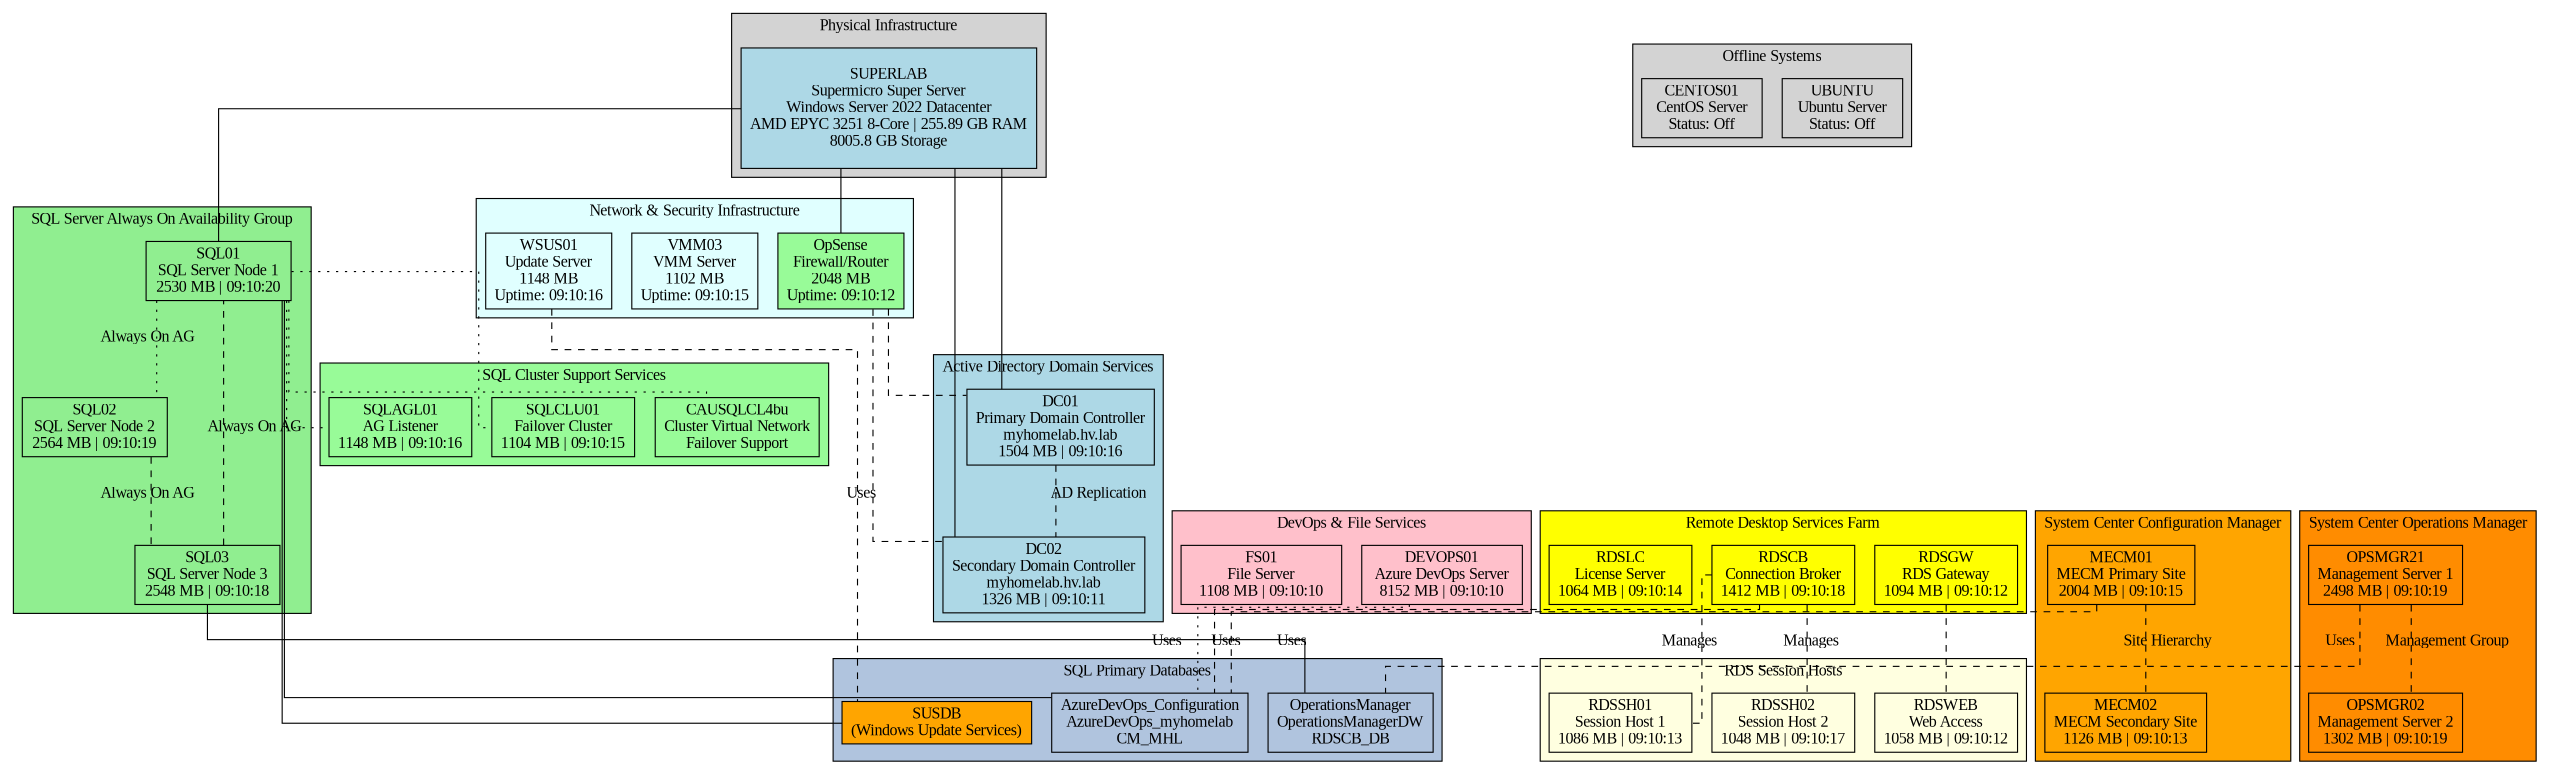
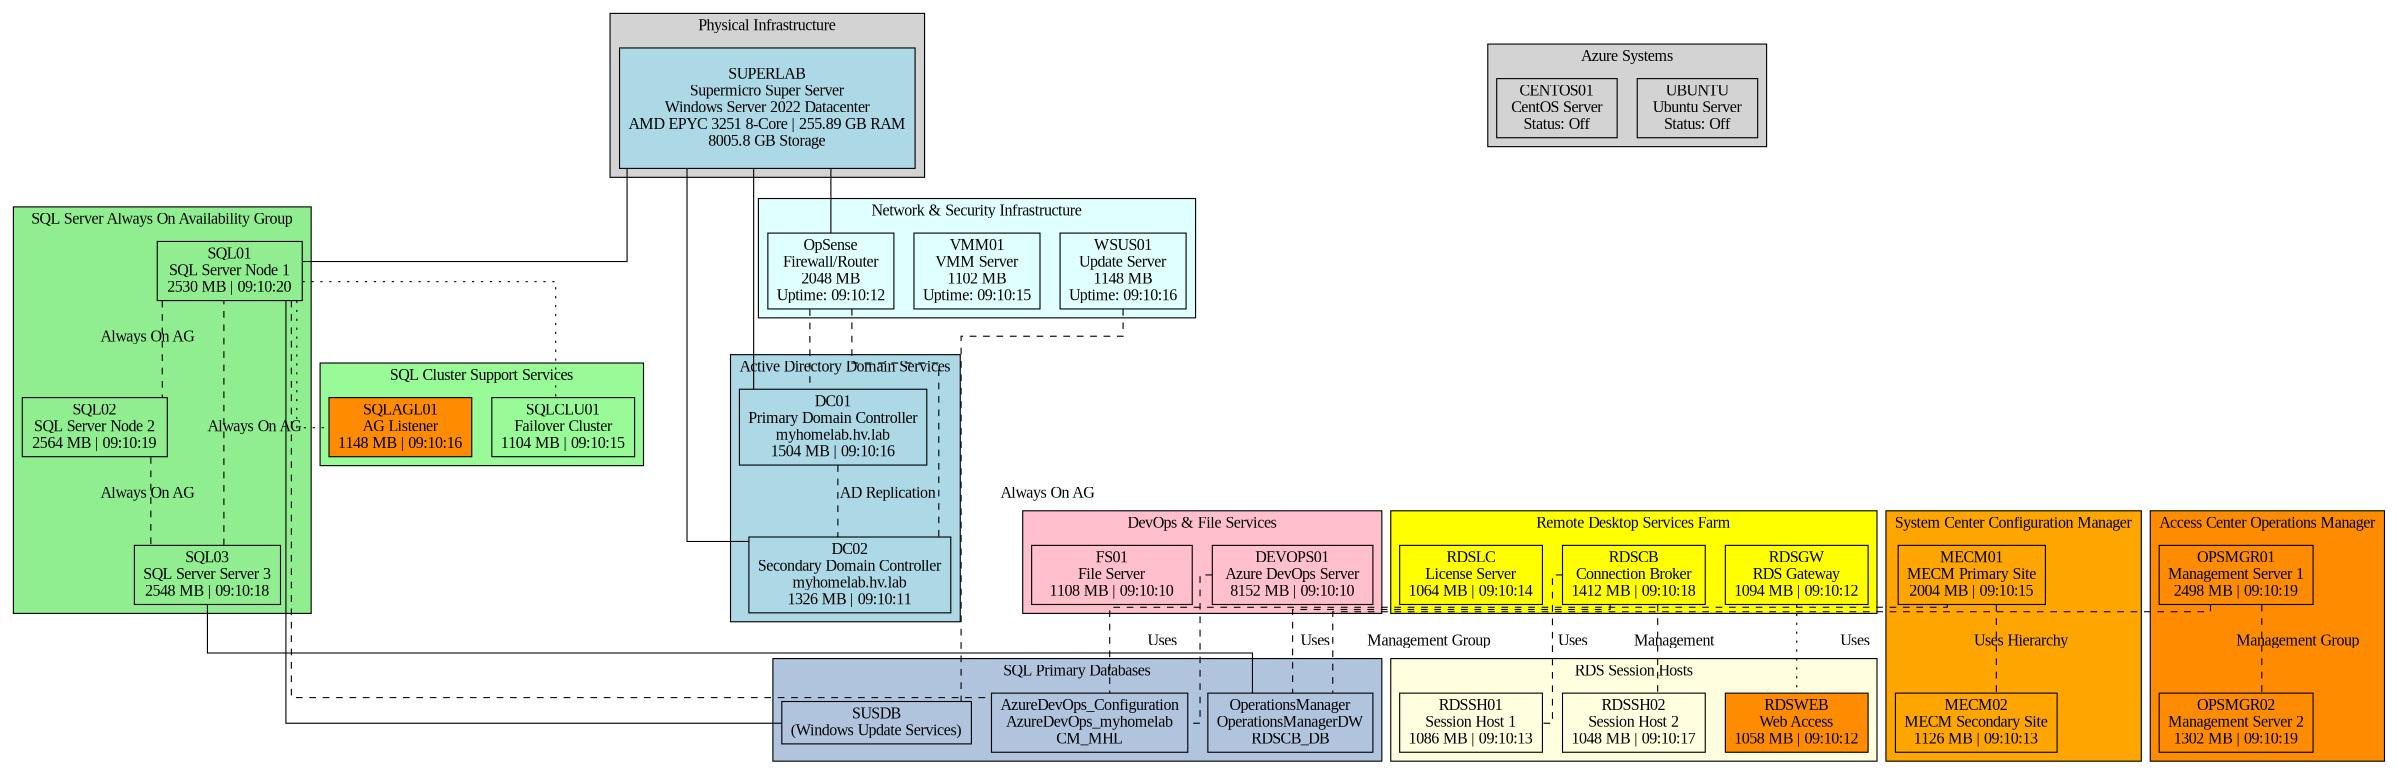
cluster "Offline Systems": label "Offline Systems" -> "Azure Systems"
node "VMM03 VMM Server 1102 MB Uptime: 09:10:15": label "VMM03 VMM Server 1102 MB Uptime: 09:10:15" -> "VMM01 VMM Server 1102 MB Uptime: 09:10:15"
node "OpSense Firewall/Router 2048 MB Uptime: 09:10:12": fillcolor palegreen -> lightcyan
edge "SQL01 SQL Server Node 1 2530 MB | 09:10:20" -- "SQL02 SQL Server Node 2 2564 MB | 09:10:19": style dotted -> dashed
node "SQLAGL01 AG Listener 1148 MB | 09:10:16": fillcolor palegreen -> darkorange
node "CAUSQLCL4bu Cluster Virtual Network Failover Support": removed
edge "WSUS01 Update Server 1148 MB Uptime: 09:10:16" -- "SUSDB (Windows Update Services)": label "Uses" -> "Always On AG"
cluster "System Center Operations Manager": label "System Center Operations Manager" -> "Access Center Operations Manager"
node "SQL03 SQL Server Node 3 2548 MB | 09:10:18": label "SQL03 SQL Server Node 3 2548 MB | 09:10:18" -> "SQL03 SQL Server Server 3 2548 MB | 09:10:18"
node "OPSMGR21 Management Server 1 2498 MB | 09:10:19": label "OPSMGR21 Management Server 1 2498 MB | 09:10:19" -> "OPSMGR01 Management Server 1 2498 MB | 09:10:19"
edge "DEVOPS01 Azure DevOps Server 8152 MB | 09:10:10" -- "AzureDevOps_Configuration AzureDevOps_myhomelab CM_MHL": style dotted -> dashed
edge "RDSCB Connection Broker 1412 MB | 09:10:18" -- "AzureDevOps_Configuration AzureDevOps_myhomelab CM_MHL": now "RDSCB Connection Broker 1412 MB | 09:10:18" -- "OperationsManager OperationsManagerDW RDSCB_DB"
edge "MECM01 MECM Primary Site 2004 MB | 09:10:15" -- "AzureDevOps_Configuration AzureDevOps_myhomelab CM_MHL": label "Uses" -> "Management Group"
edge "RDSCB Connection Broker 1412 MB | 09:10:18" -- "RDSSH01 Session Host 1 1086 MB | 09:10:13": label "Manages" -> "Uses"
edge "RDSCB Connection Broker 1412 MB | 09:10:18" -- "RDSSH02 Session Host 2 1048 MB | 09:10:17": label "Manages" -> "Management"
edge "MECM01 MECM Primary Site 2004 MB | 09:10:15" -- "MECM02 MECM Secondary Site 1126 MB | 09:10:13": label "Site Hierarchy" -> "Uses Hierarchy"
edge "RDSGW RDS Gateway 1094 MB | 09:10:12" -- "RDSWEB Web Access 1058 MB | 09:10:12": style dashed -> dotted
edge "SQL01 SQL Server Node 1 2530 MB | 09:10:20" -- "AzureDevOps_Configuration AzureDevOps_myhomelab CM_MHL": style solid -> dashed
node "SUSDB (Windows Update Services)": fillcolor orange -> lightsteelblue
node "RDSWEB Web Access 1058 MB | 09:10:12": fillcolor lightyellow -> darkorange
